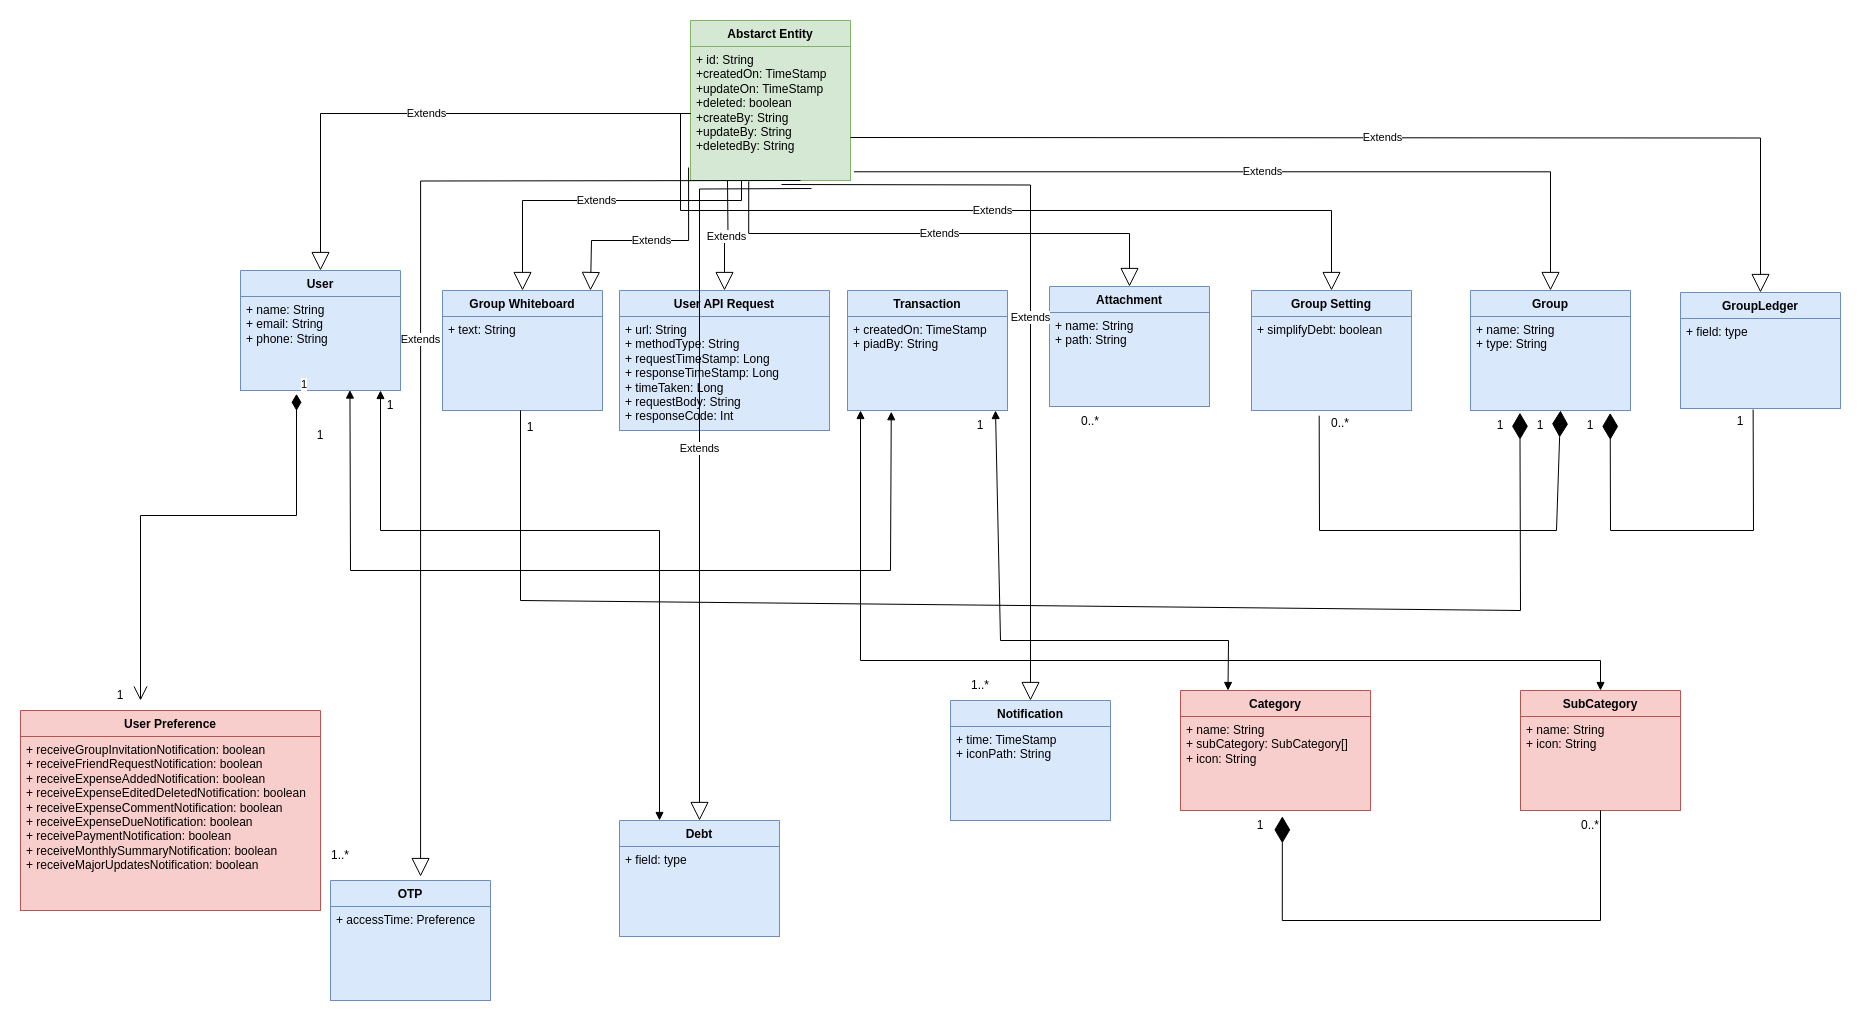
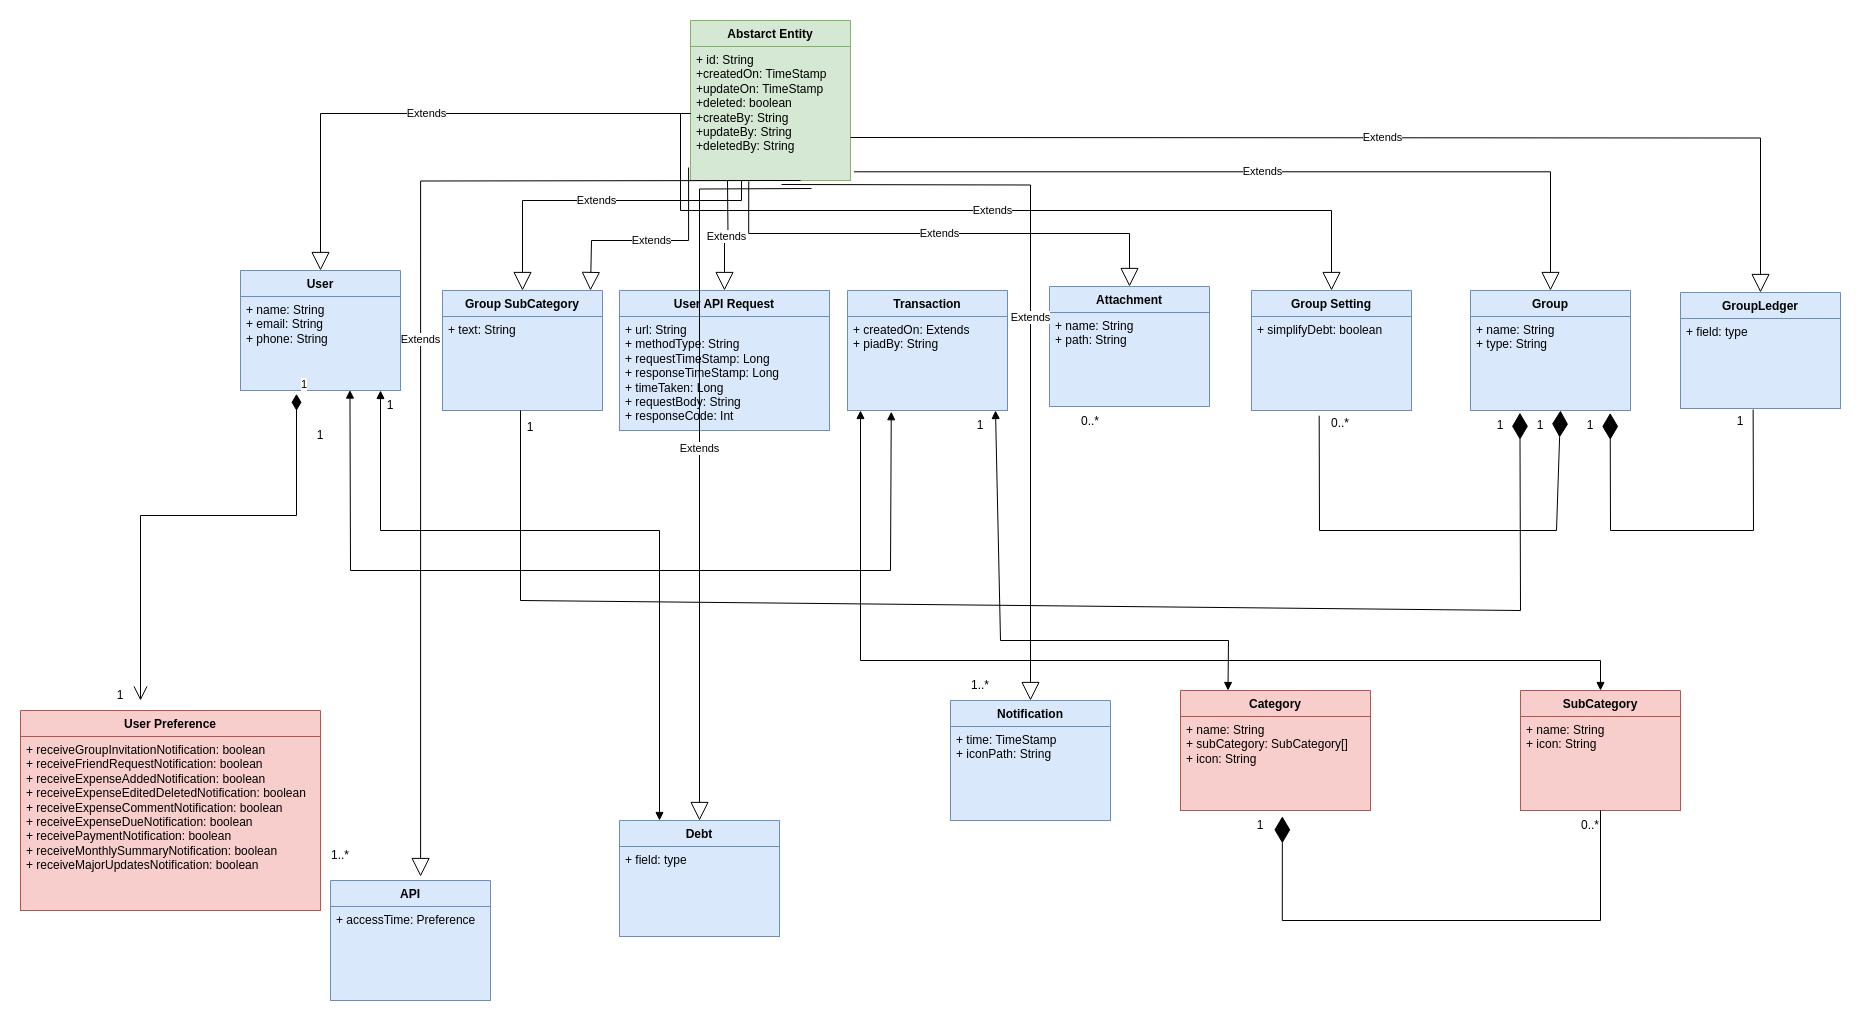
node "Group Whiteboard": label "Group Whiteboard" -> "Group SubCategory"
node "+ createdOn: TimeStamp + piadBy: String": label "+ createdOn: TimeStamp + piadBy: String" -> "+ createdOn: Extends + piadBy: String"
node "OTP": label "OTP" -> "API"
